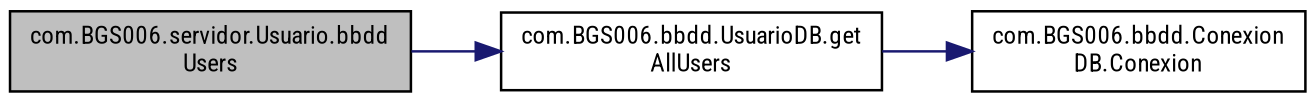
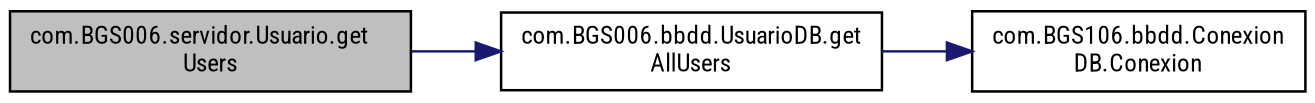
node "com.BGS006.servidor.Usuario.bbdd Users": label "com.BGS006.servidor.Usuario.bbdd Users" -> "com.BGS006.servidor.Usuario.get Users"
node "com.BGS006.bbdd.Conexion DB.Conexion": label "com.BGS006.bbdd.Conexion DB.Conexion" -> "com.BGS106.bbdd.Conexion DB.Conexion"
